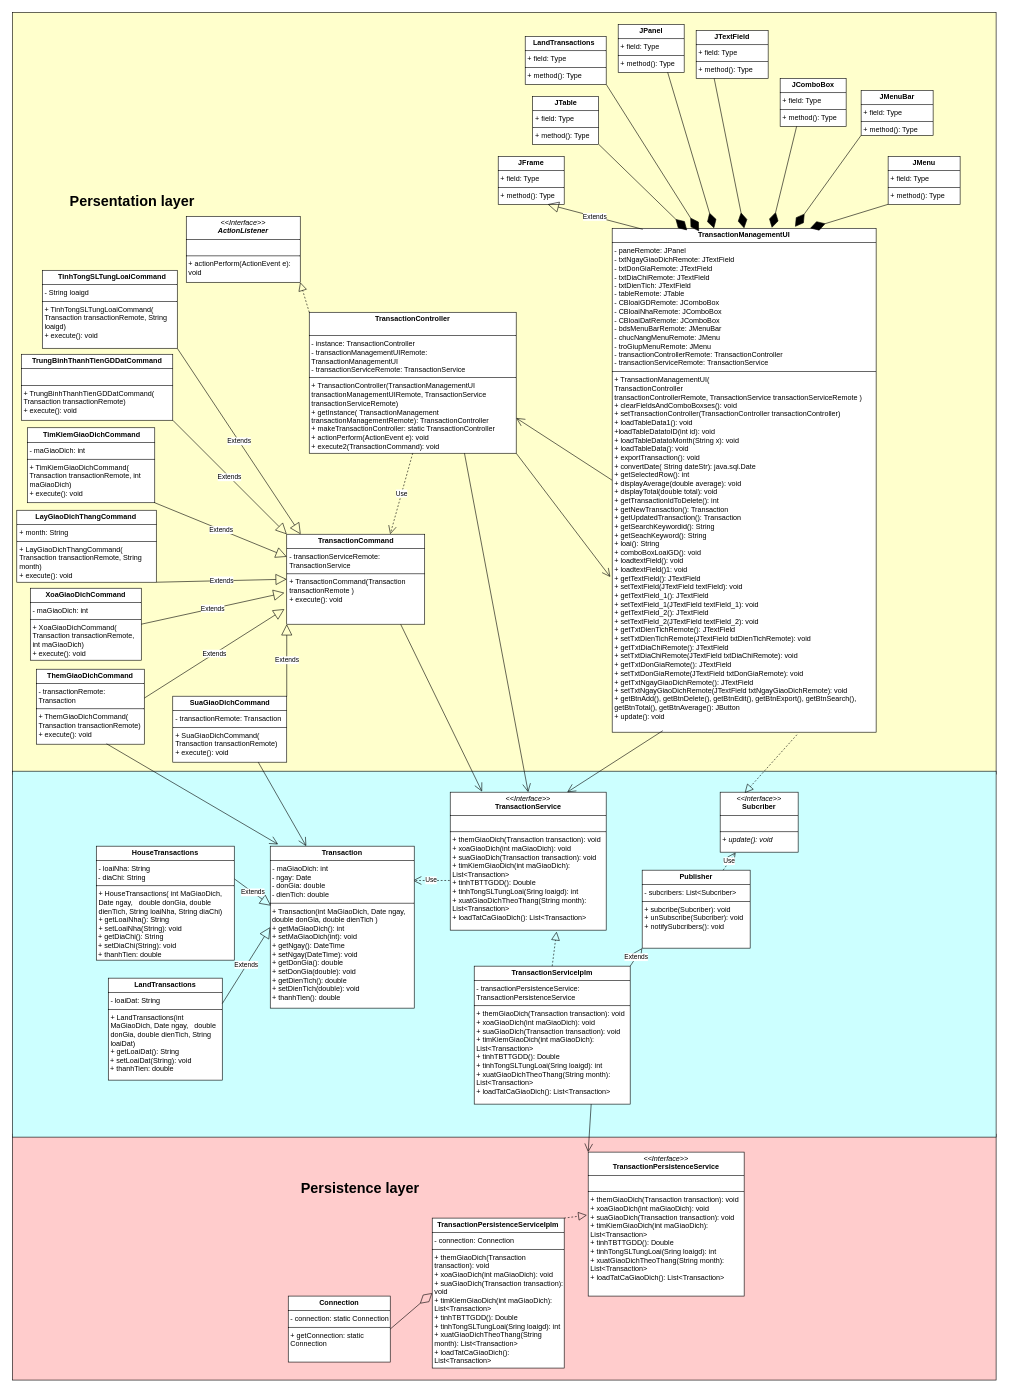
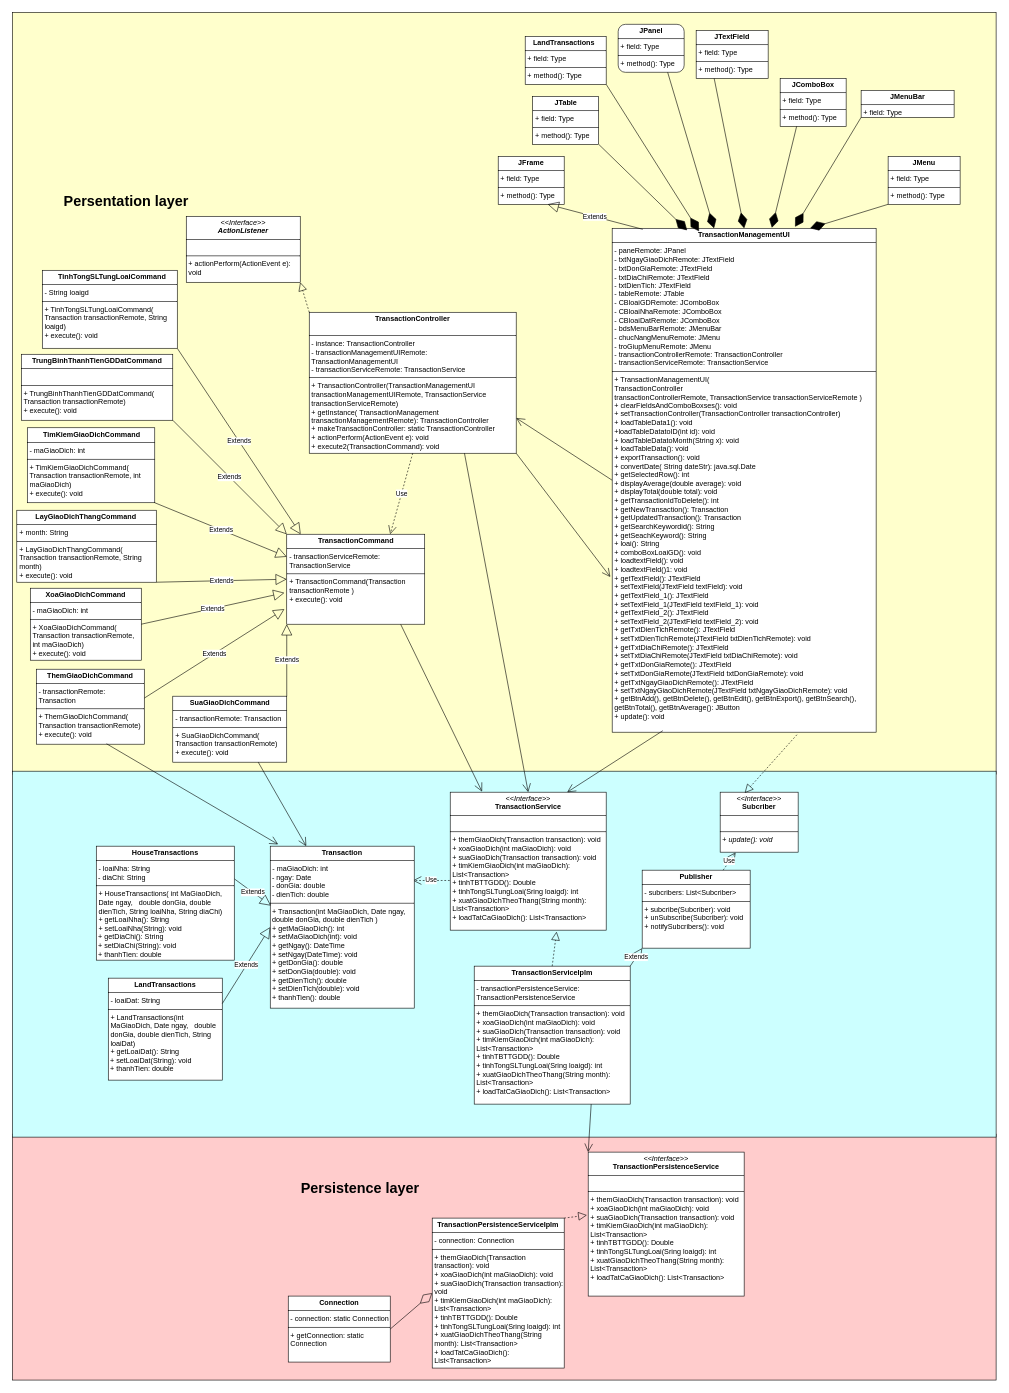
node "JPanel + field: Type + method(): Type": shape rectangle -> rounded rectangle
node "JMenuBar + field: Type + method(): Type": size 72x45 -> 93x27
node "Persentation layer": moved (132, 201) -> (126, 201)
